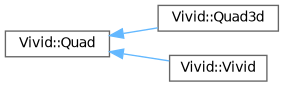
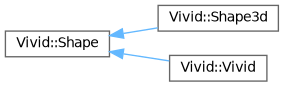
node "Vivid::Quad3d": label "Vivid::Quad3d" -> "Vivid::Shape3d"
node "Vivid::Quad": label "Vivid::Quad" -> "Vivid::Shape"
